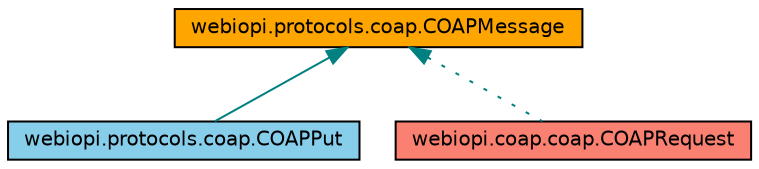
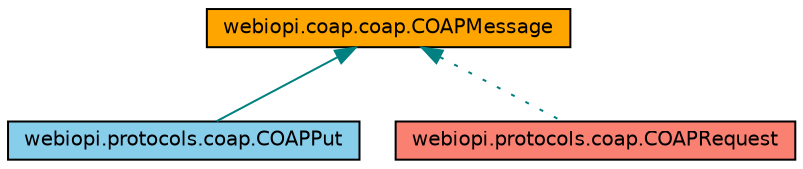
node "webiopi.protocols.coap.COAPMessage": label "webiopi.protocols.coap.COAPMessage" -> "webiopi.coap.coap.COAPMessage"
node "webiopi.coap.coap.COAPRequest": label "webiopi.coap.coap.COAPRequest" -> "webiopi.protocols.coap.COAPRequest"
